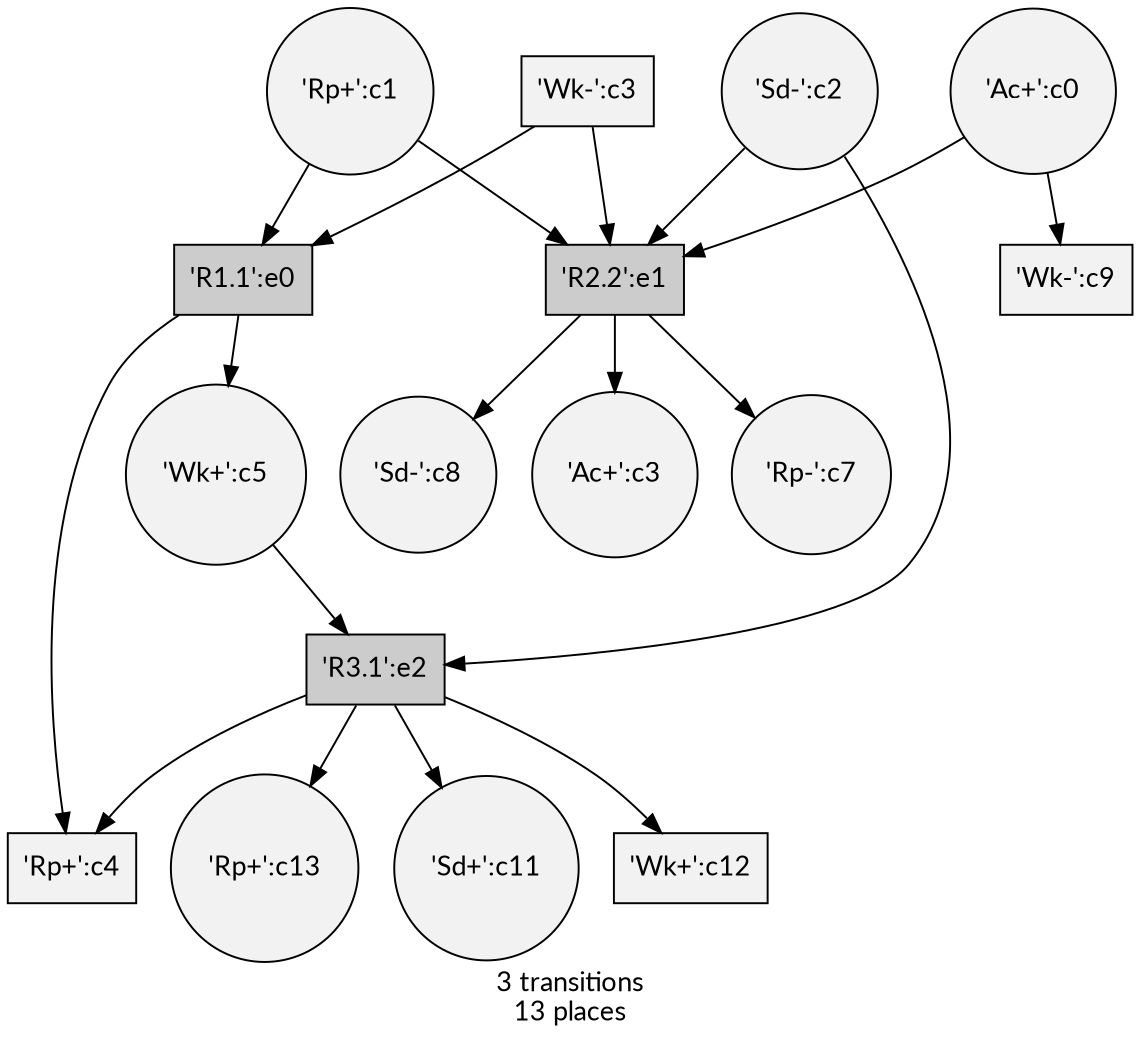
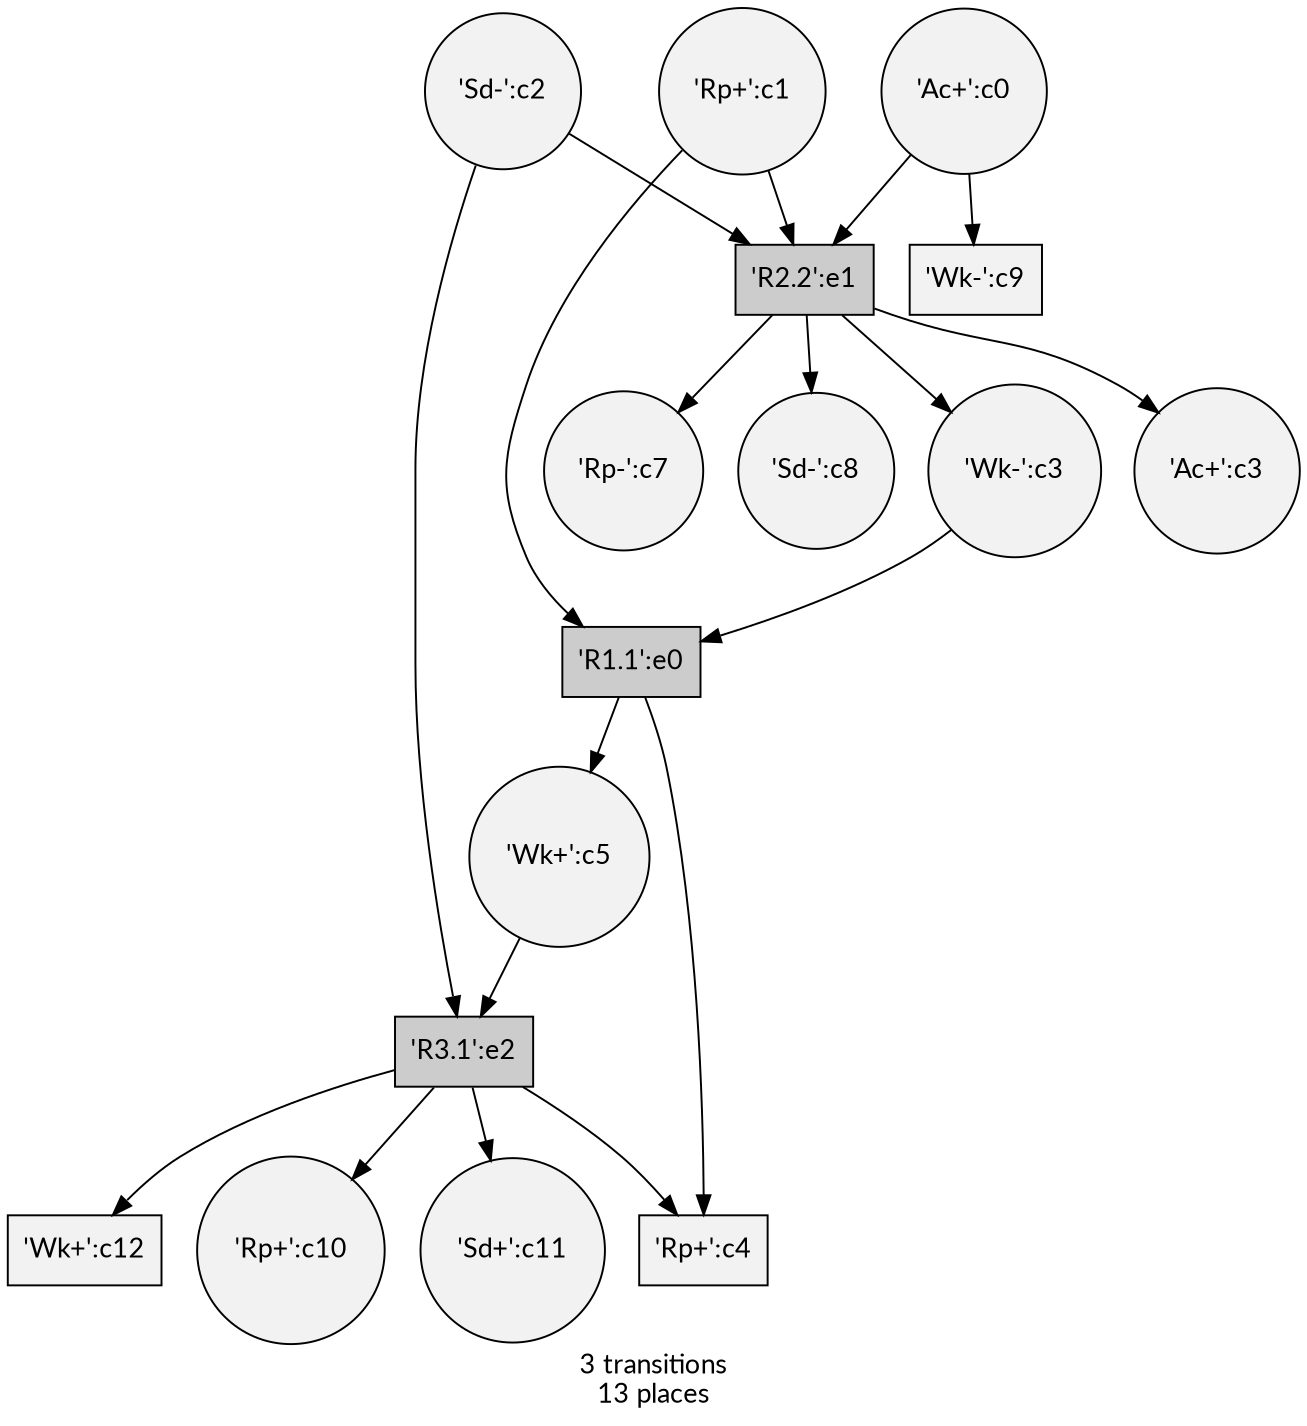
node "'Wk-':c3": shape box -> circle
edge "'Wk-':c3" -> "'R2.2':e1": reversed
node "'Rp+':c13": label "'Rp+':c13" -> "'Rp+':c10"
